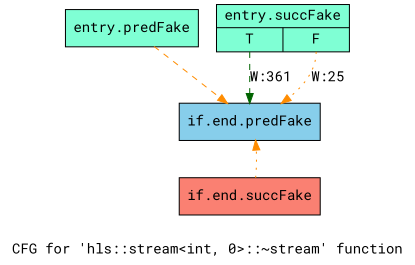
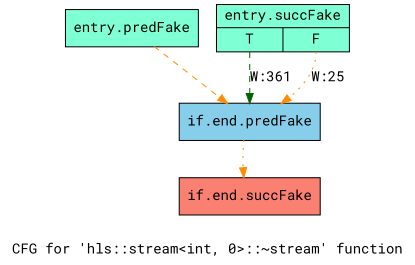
edge "if.end.succFake" -> "if.end.predFake": reversed
